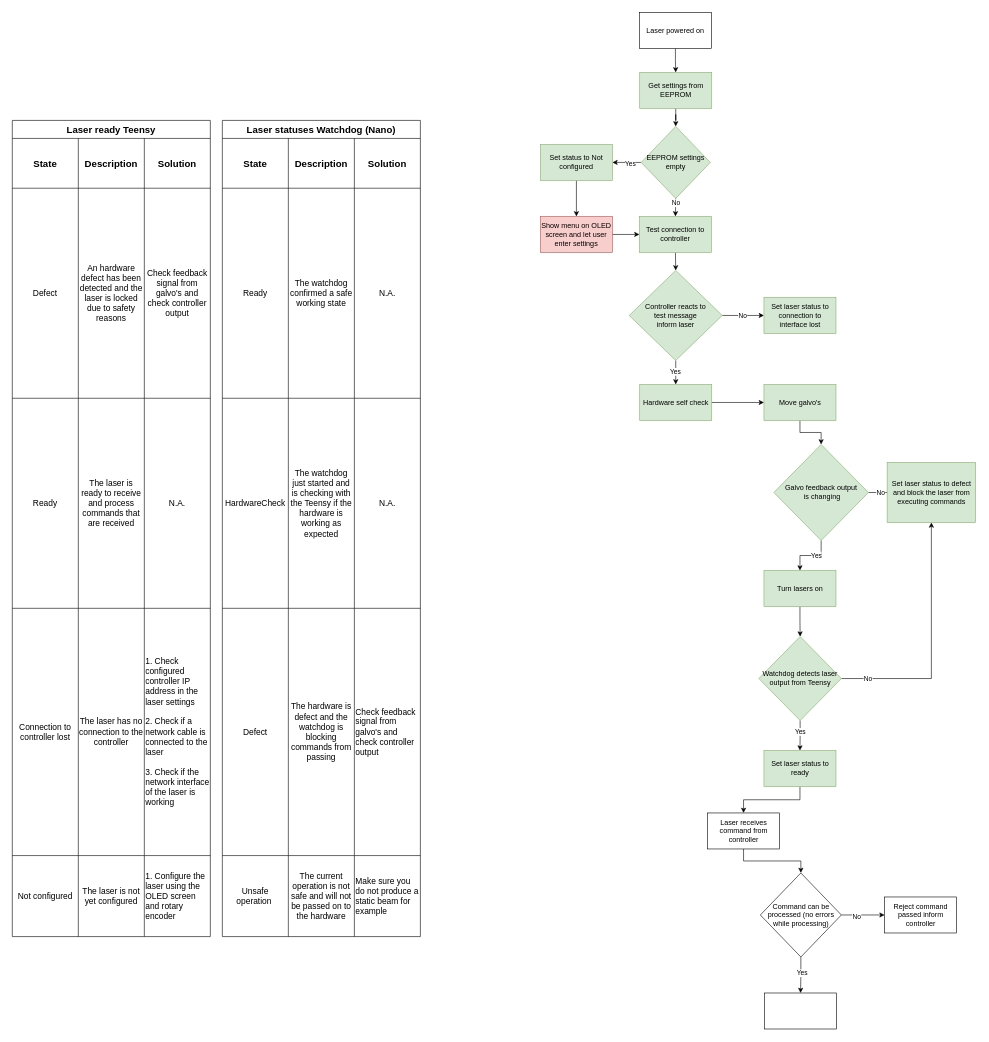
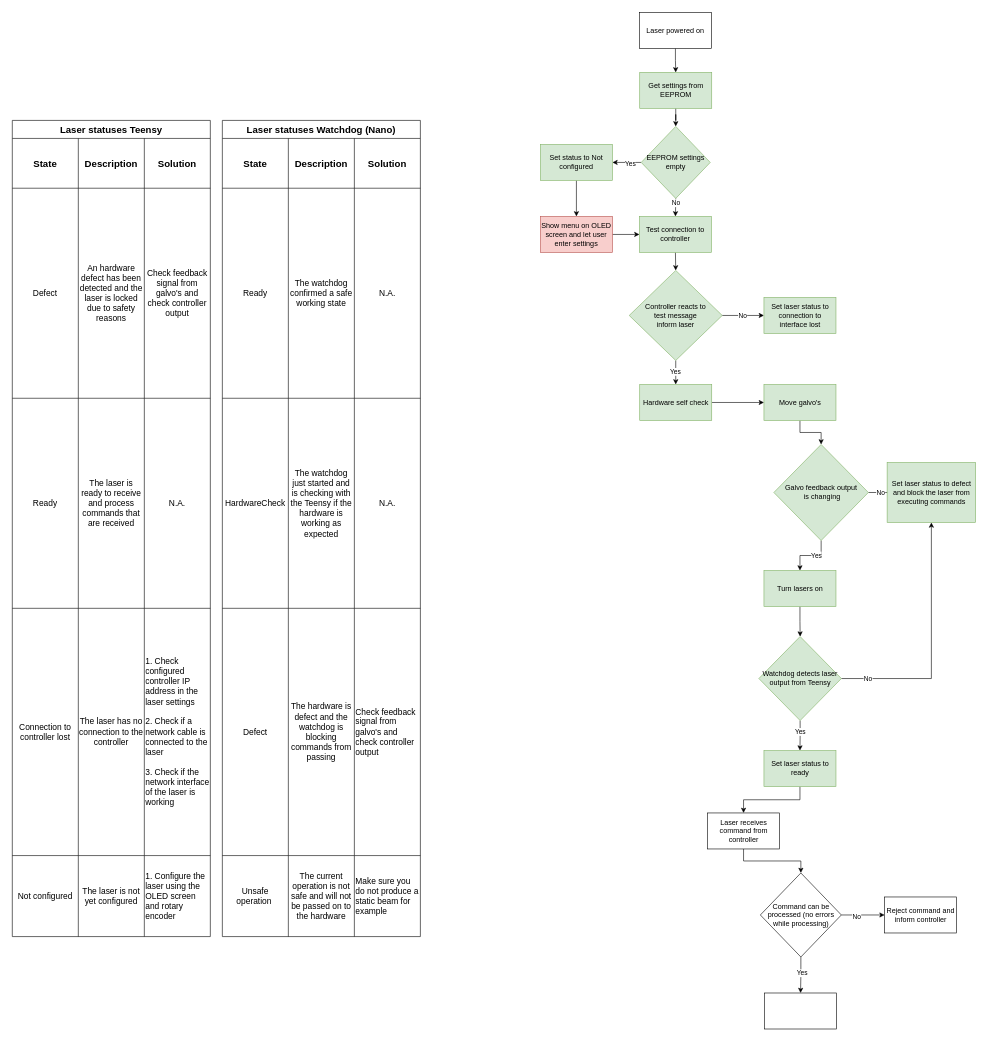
node "Laser ready Teensy": label "Laser ready Teensy" -> "Laser statuses Teensy"
node "Reject command passed inform controller": label "Reject command passed inform controller" -> "Reject command and inform controller"
